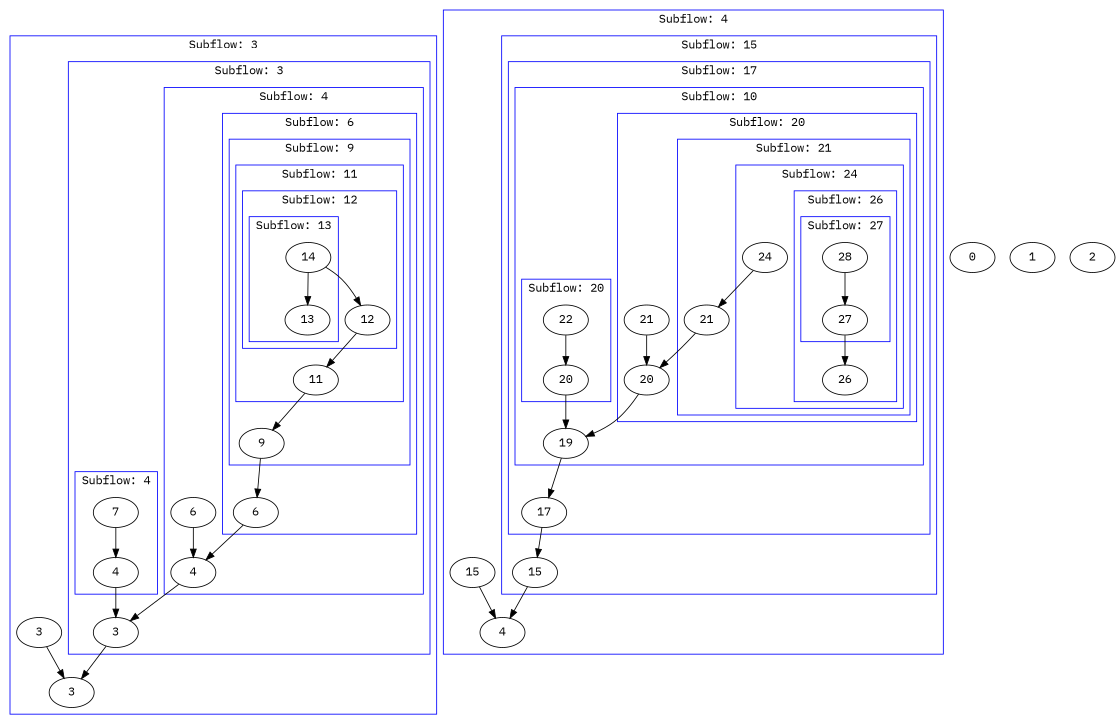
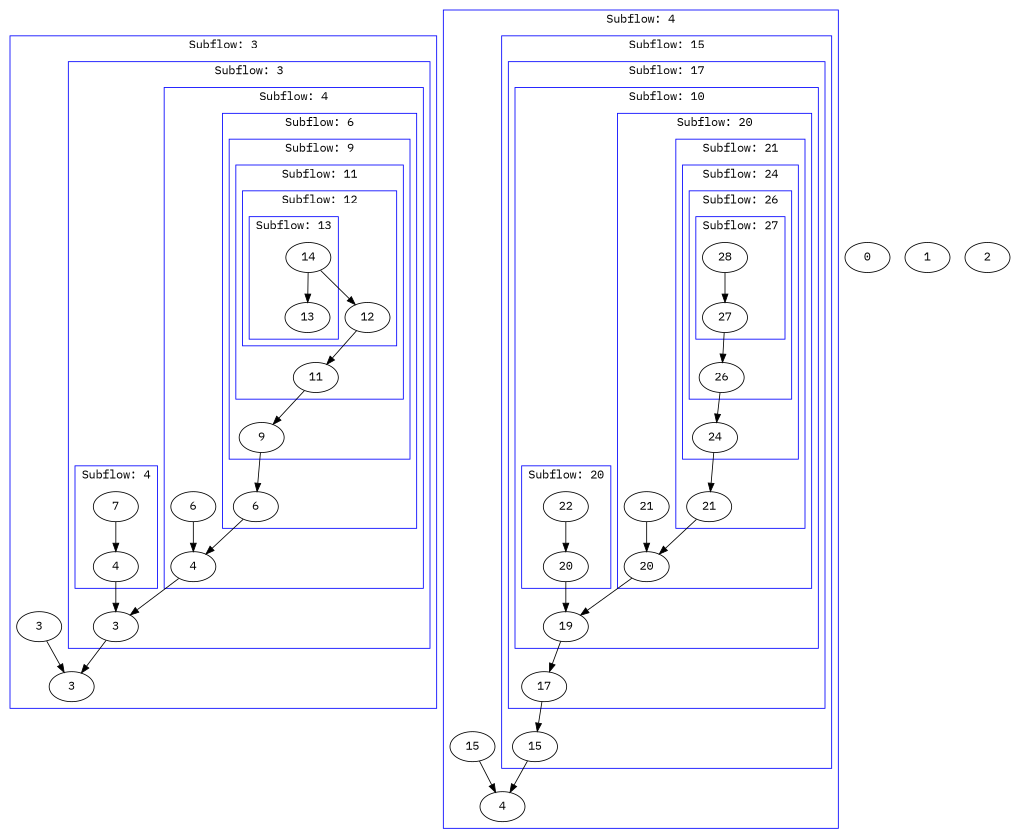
edge "26" -> "24": added
